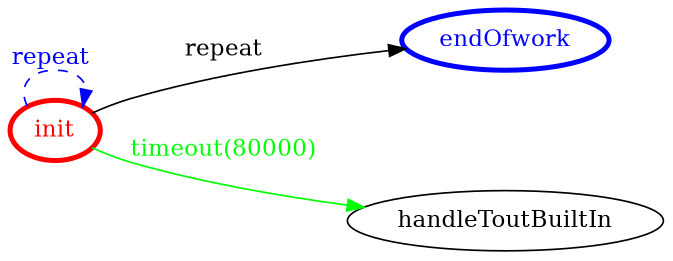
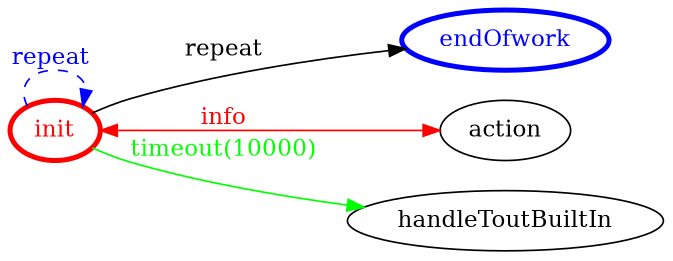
node "action": added
edge "init" -> "handleToutBuiltIn": label "timeout(80000)" -> "timeout(10000)"
